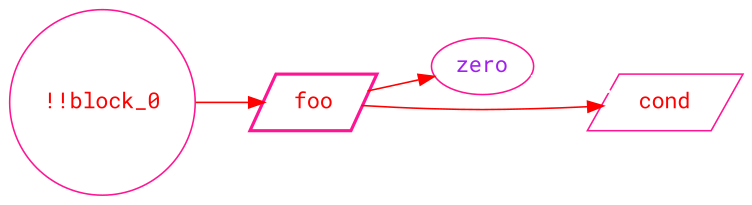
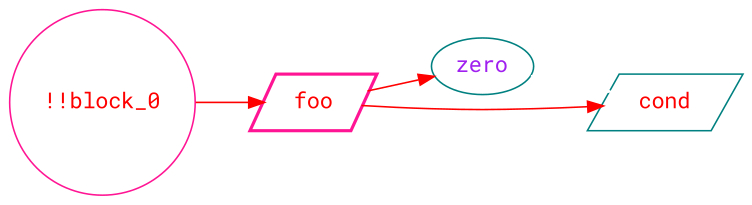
node "zero": color deeppink -> teal
node "cond": color deeppink -> teal
